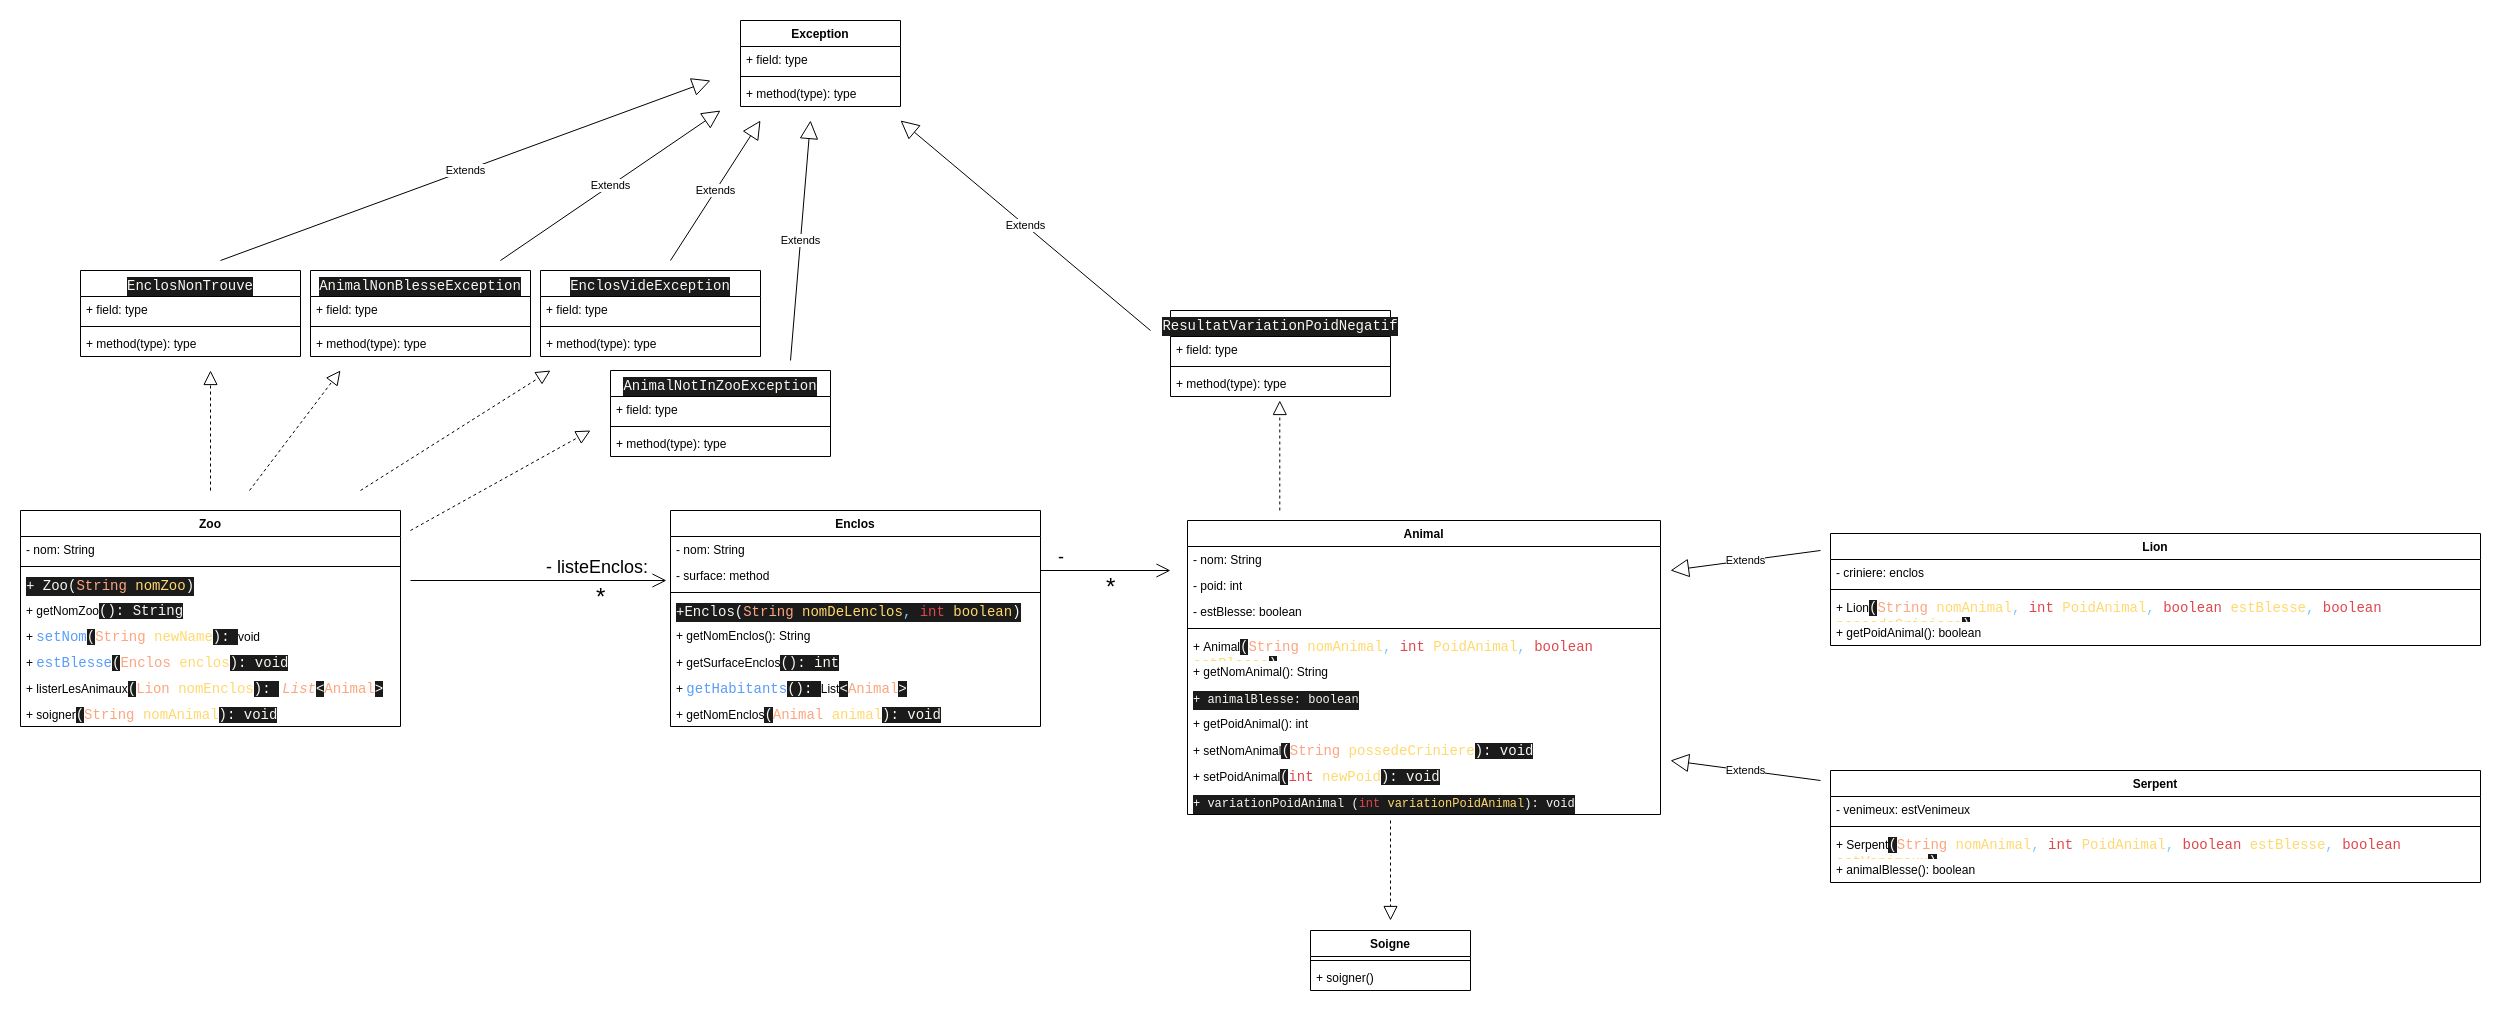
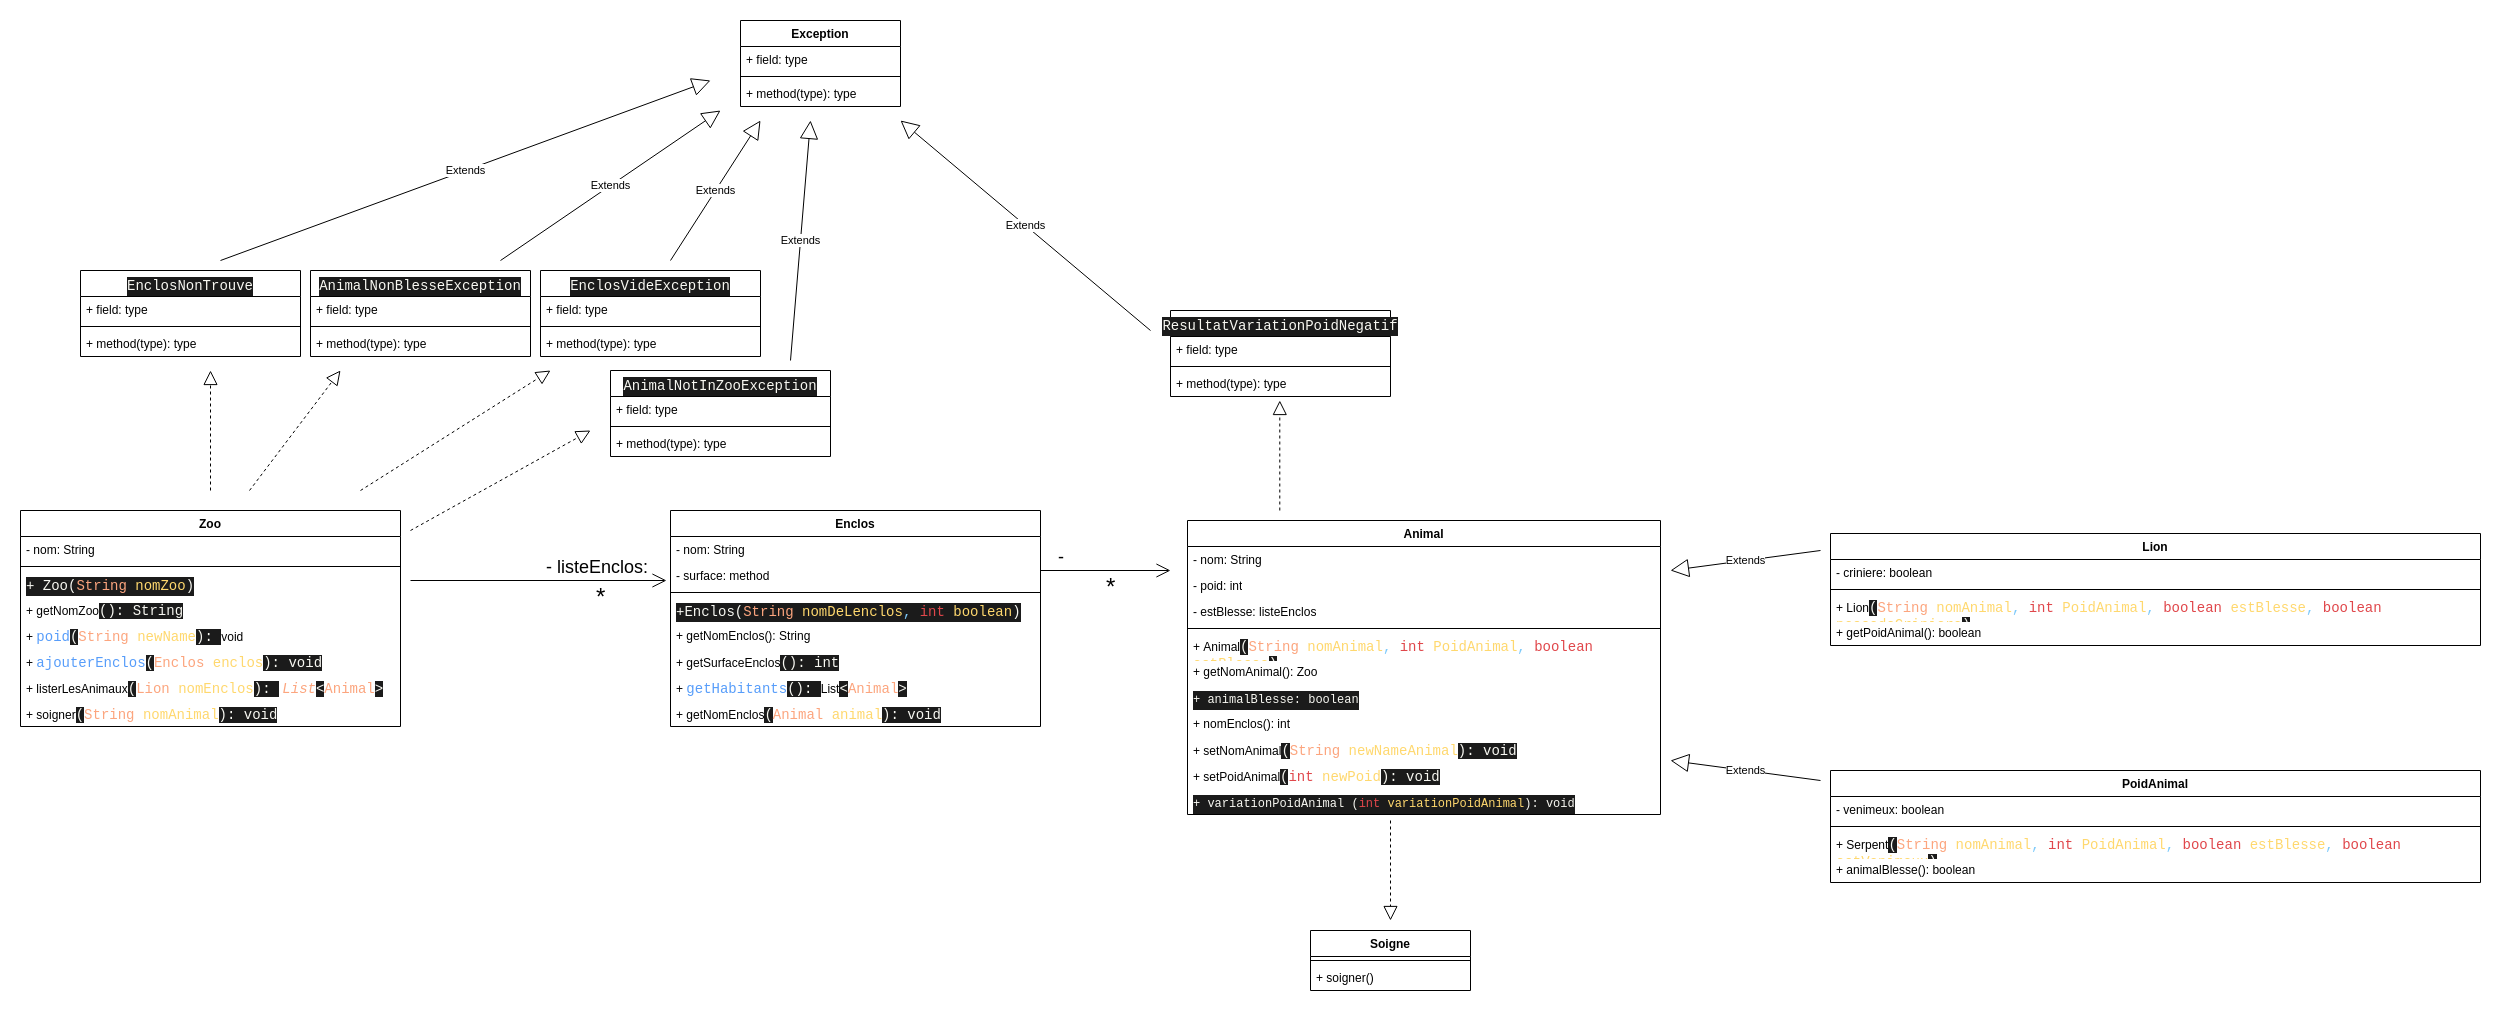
node "- criniere: enclos": label "- criniere: enclos" -> "- criniere: boolean"
node "- estBlesse: boolean": label "- estBlesse: boolean" -> "- estBlesse: listeEnclos"
node "+ setNom(String newName): void": label "+ setNom(String newName): void" -> "+ poid(String newName): void"
node "+ estBlesse(Enclos enclos): void": label "+ estBlesse(Enclos enclos): void" -> "+ ajouterEnclos(Enclos enclos): void"
node "+ getNomAnimal(): String": label "+ getNomAnimal(): String" -> "+ getNomAnimal(): Zoo"
node "+ getPoidAnimal(): int": label "+ getPoidAnimal(): int" -> "+ nomEnclos(): int"
node "+ setNomAnimal(String possedeCriniere): void": label "+ setNomAnimal(String possedeCriniere): void" -> "+ setNomAnimal(String newNameAnimal): void"
node "Serpent": label "Serpent" -> "PoidAnimal"
node "- venimeux: estVenimeux": label "- venimeux: estVenimeux" -> "- venimeux: boolean"
